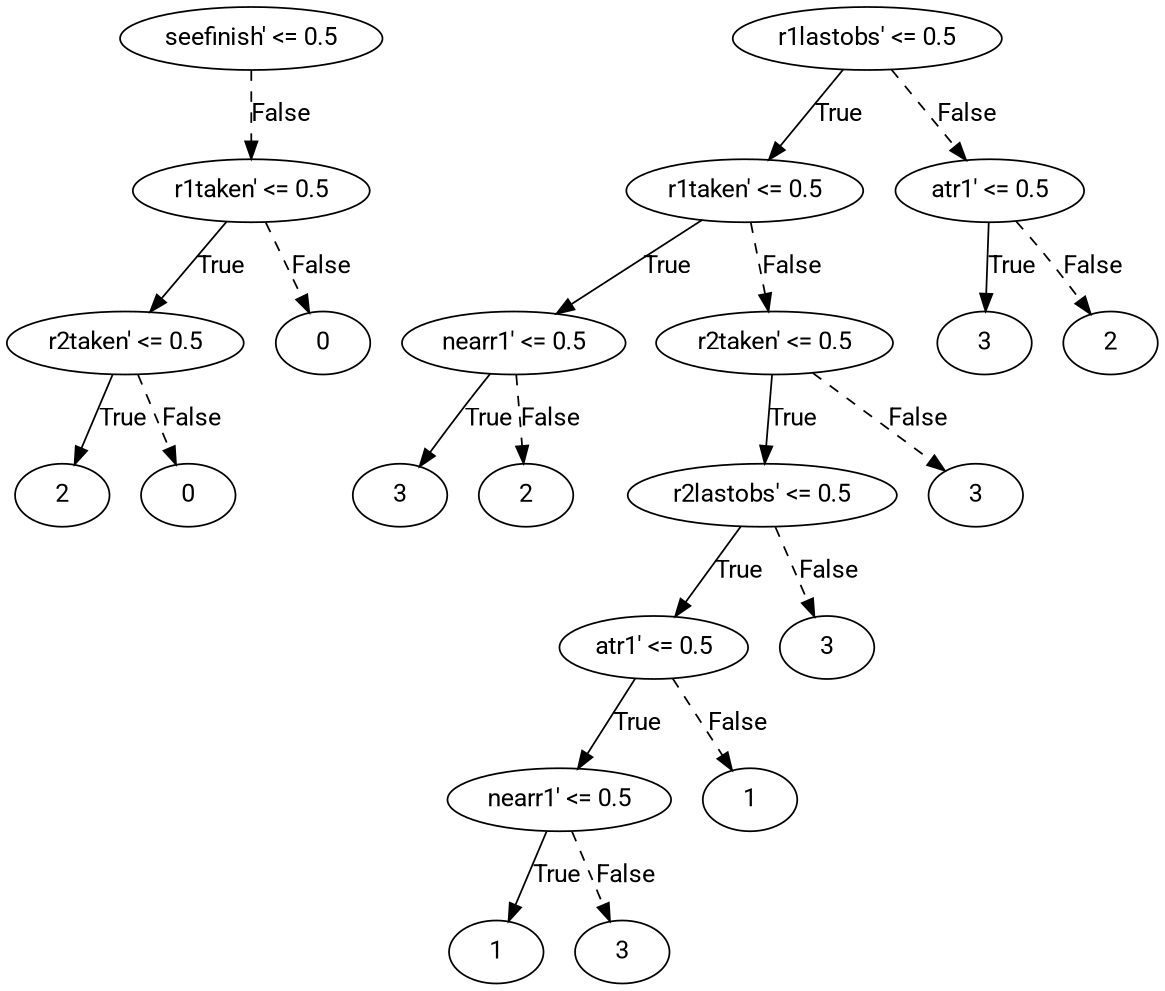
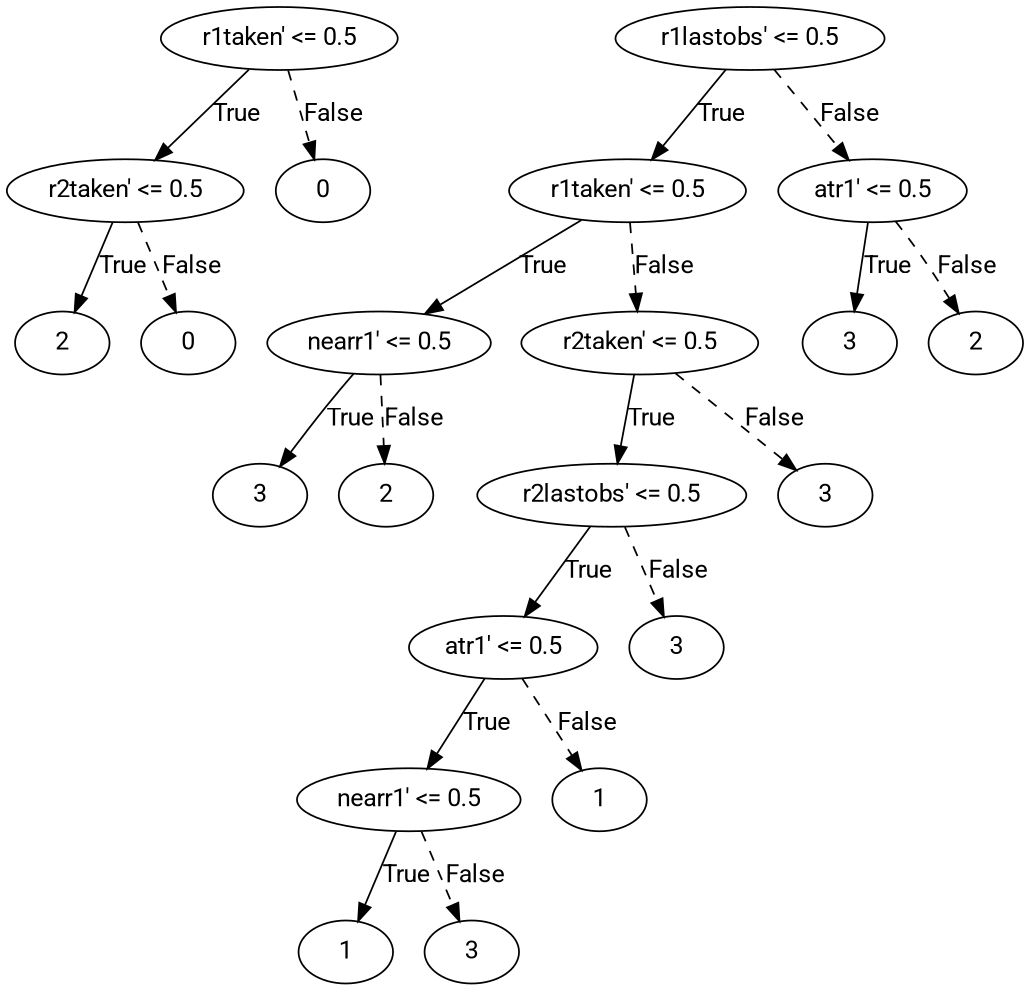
node "seefinish' <= 0.5": removed
